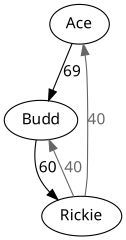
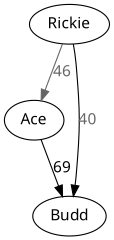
edge "Rickie" -> "Ace": label "40" -> "46"
edge "Budd" -> "Rickie": removed, label "60"
edge "Rickie" -> "Budd": color gray40 -> black
